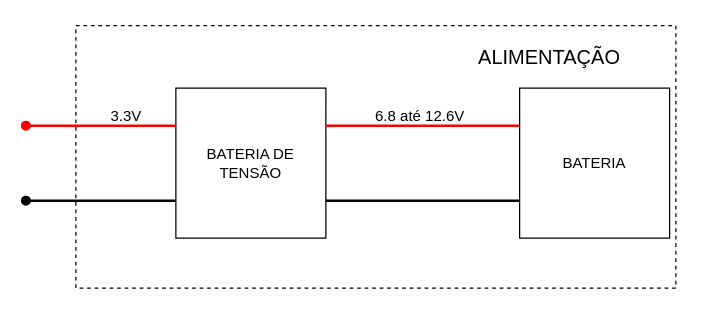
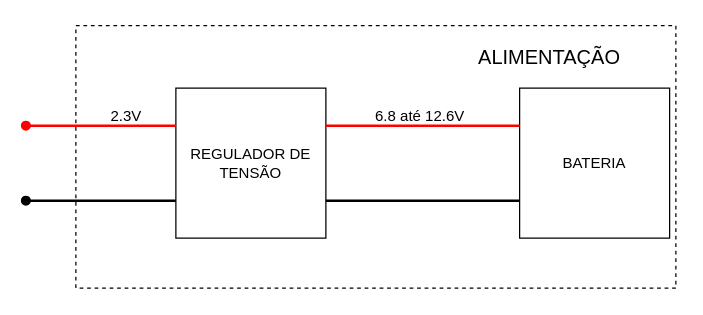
node "3.3V": label "3.3V" -> "2.3V"
node "BATERIA DE TENSÃO": label "BATERIA DE TENSÃO" -> "REGULADOR DE TENSÃO"
